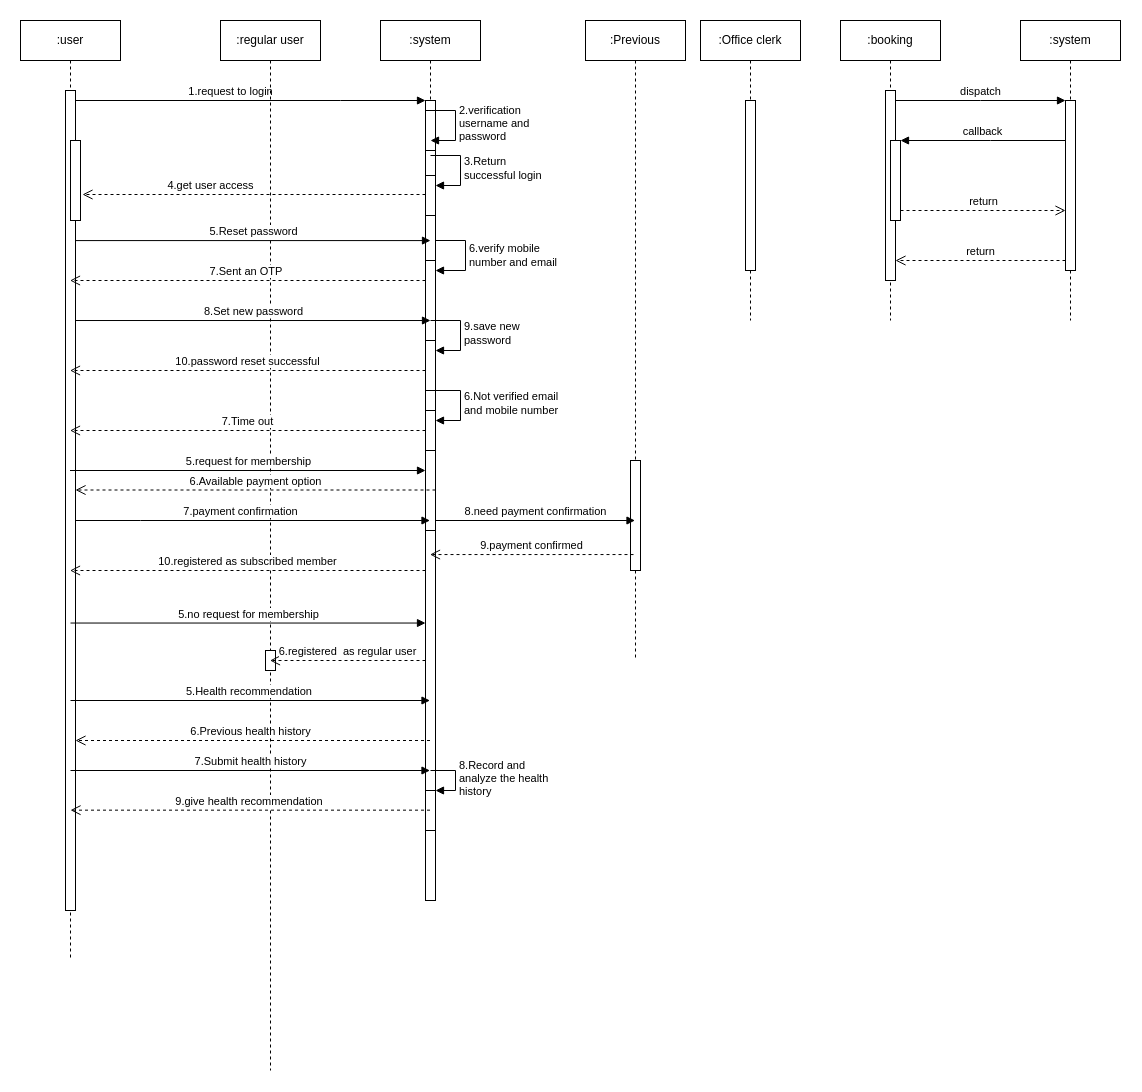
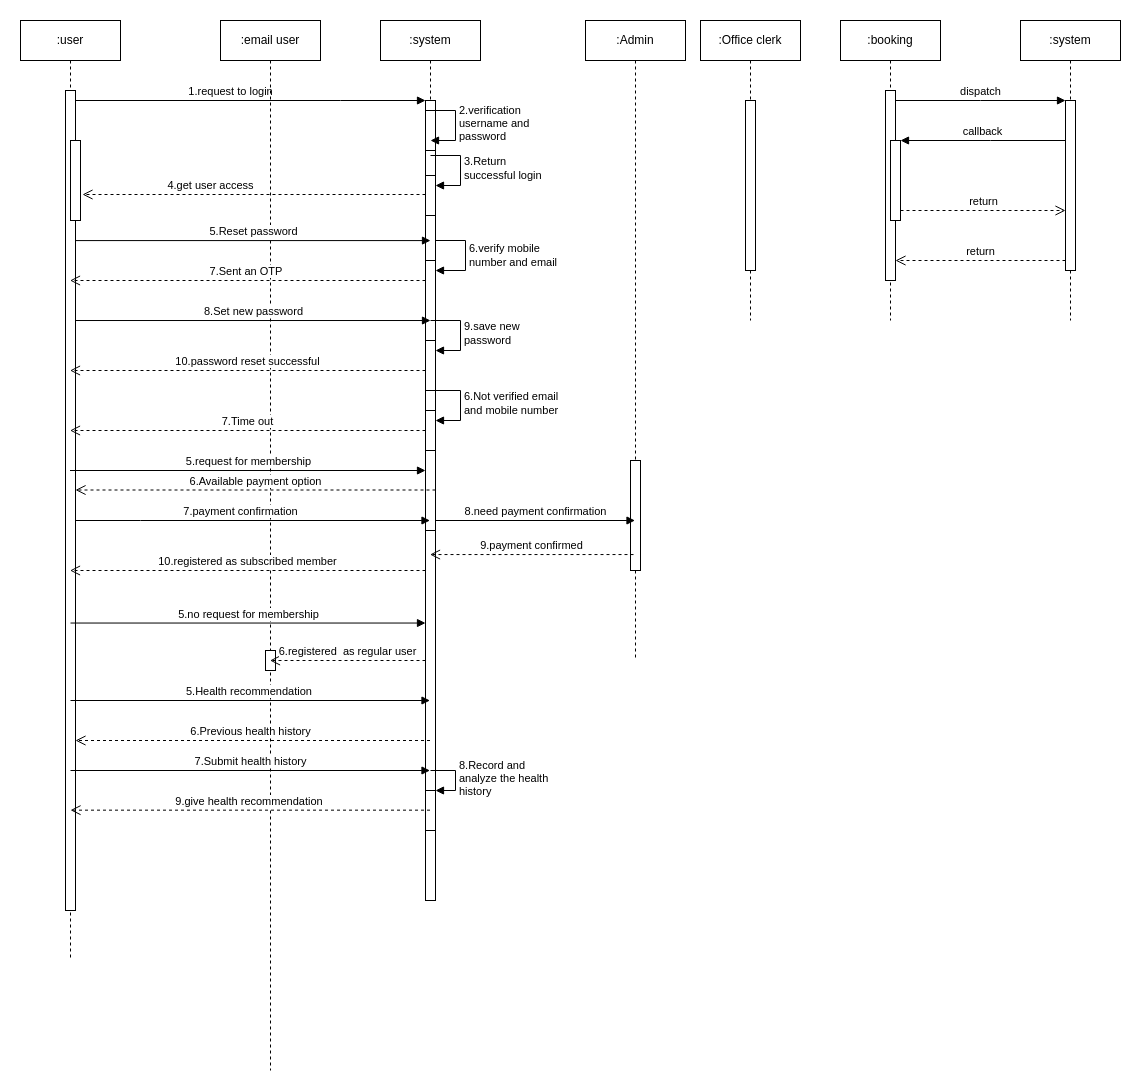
node ":regular user": label ":regular user" -> ":email user"
node ":Previous": label ":Previous" -> ":Admin"
